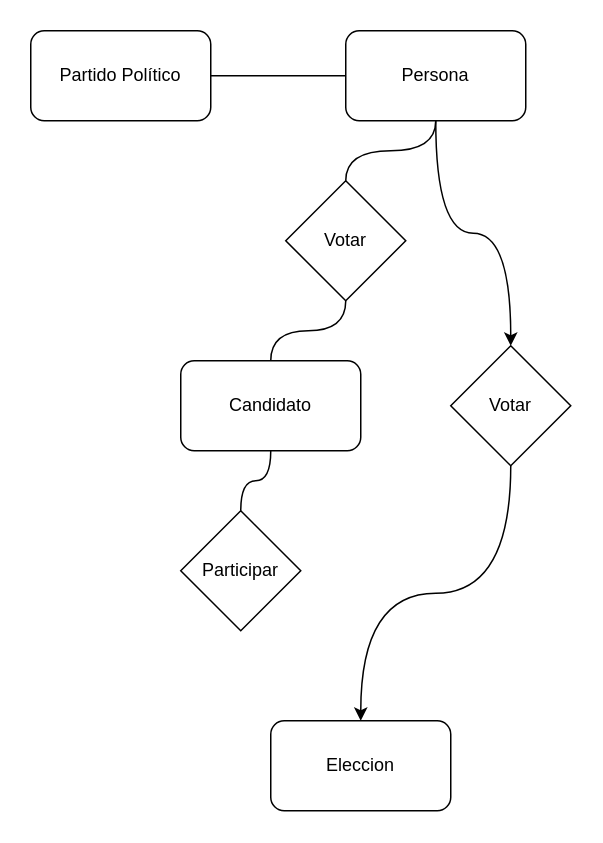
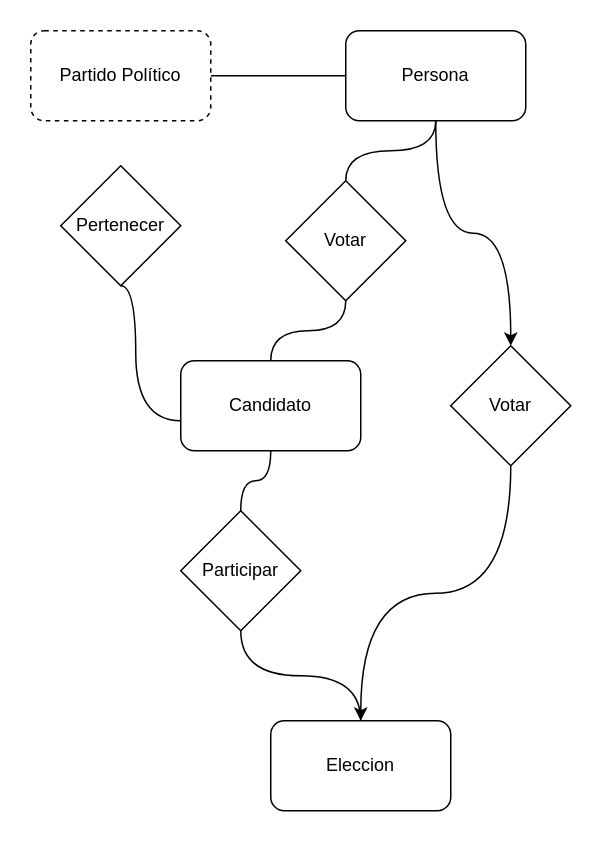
node "Partido Político": style solid -> dashed
node "Pertenecer": added
edge "Pertenecer" -- "Candidato": added
edge "Participar" -- "Eleccion": added
